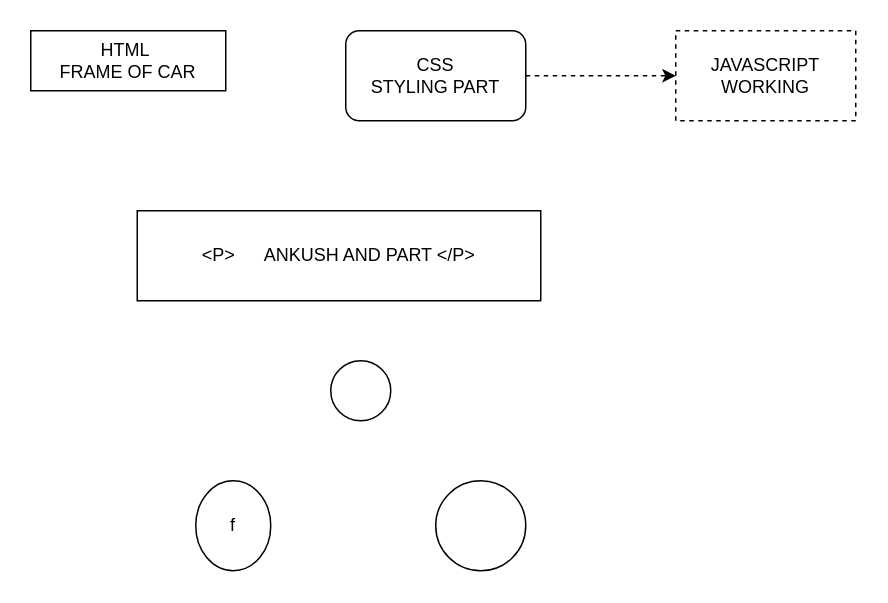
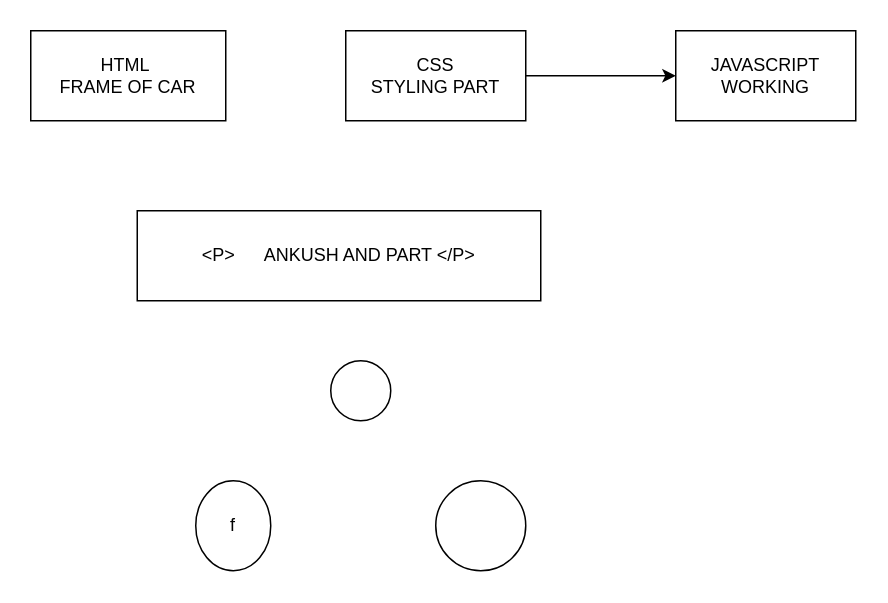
node "HTML FRAME OF CAR": size 195x60 -> 195x90
node "CSS STYLING PART": shape rounded rectangle -> rectangle
edge "CSS STYLING PART" -> "JAVASCRIPT WORKING": style dashed -> solid
node "JAVASCRIPT WORKING": style dashed -> solid
